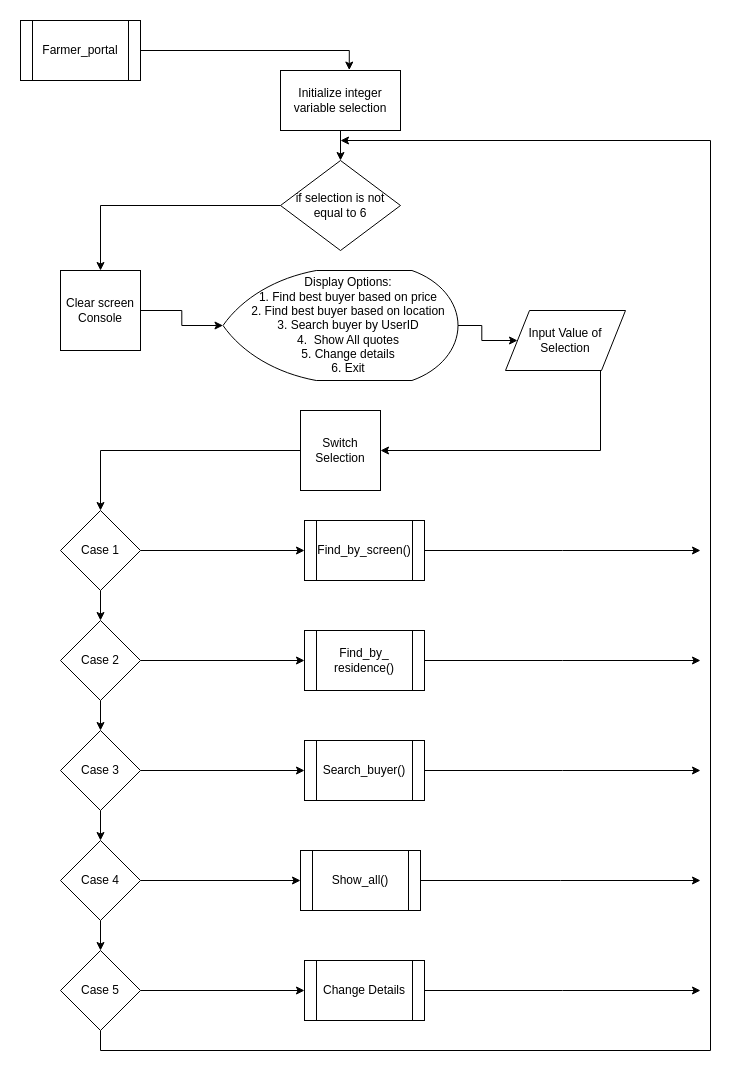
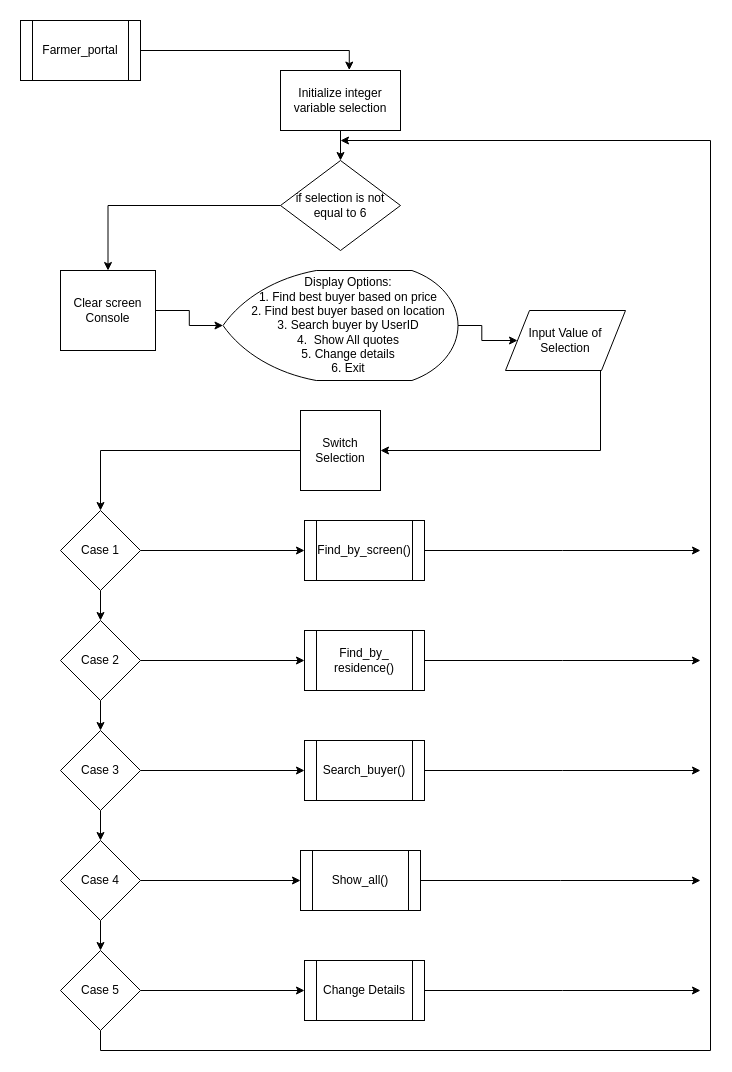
node "Clear screen Console": size 80x80 -> 95x80
